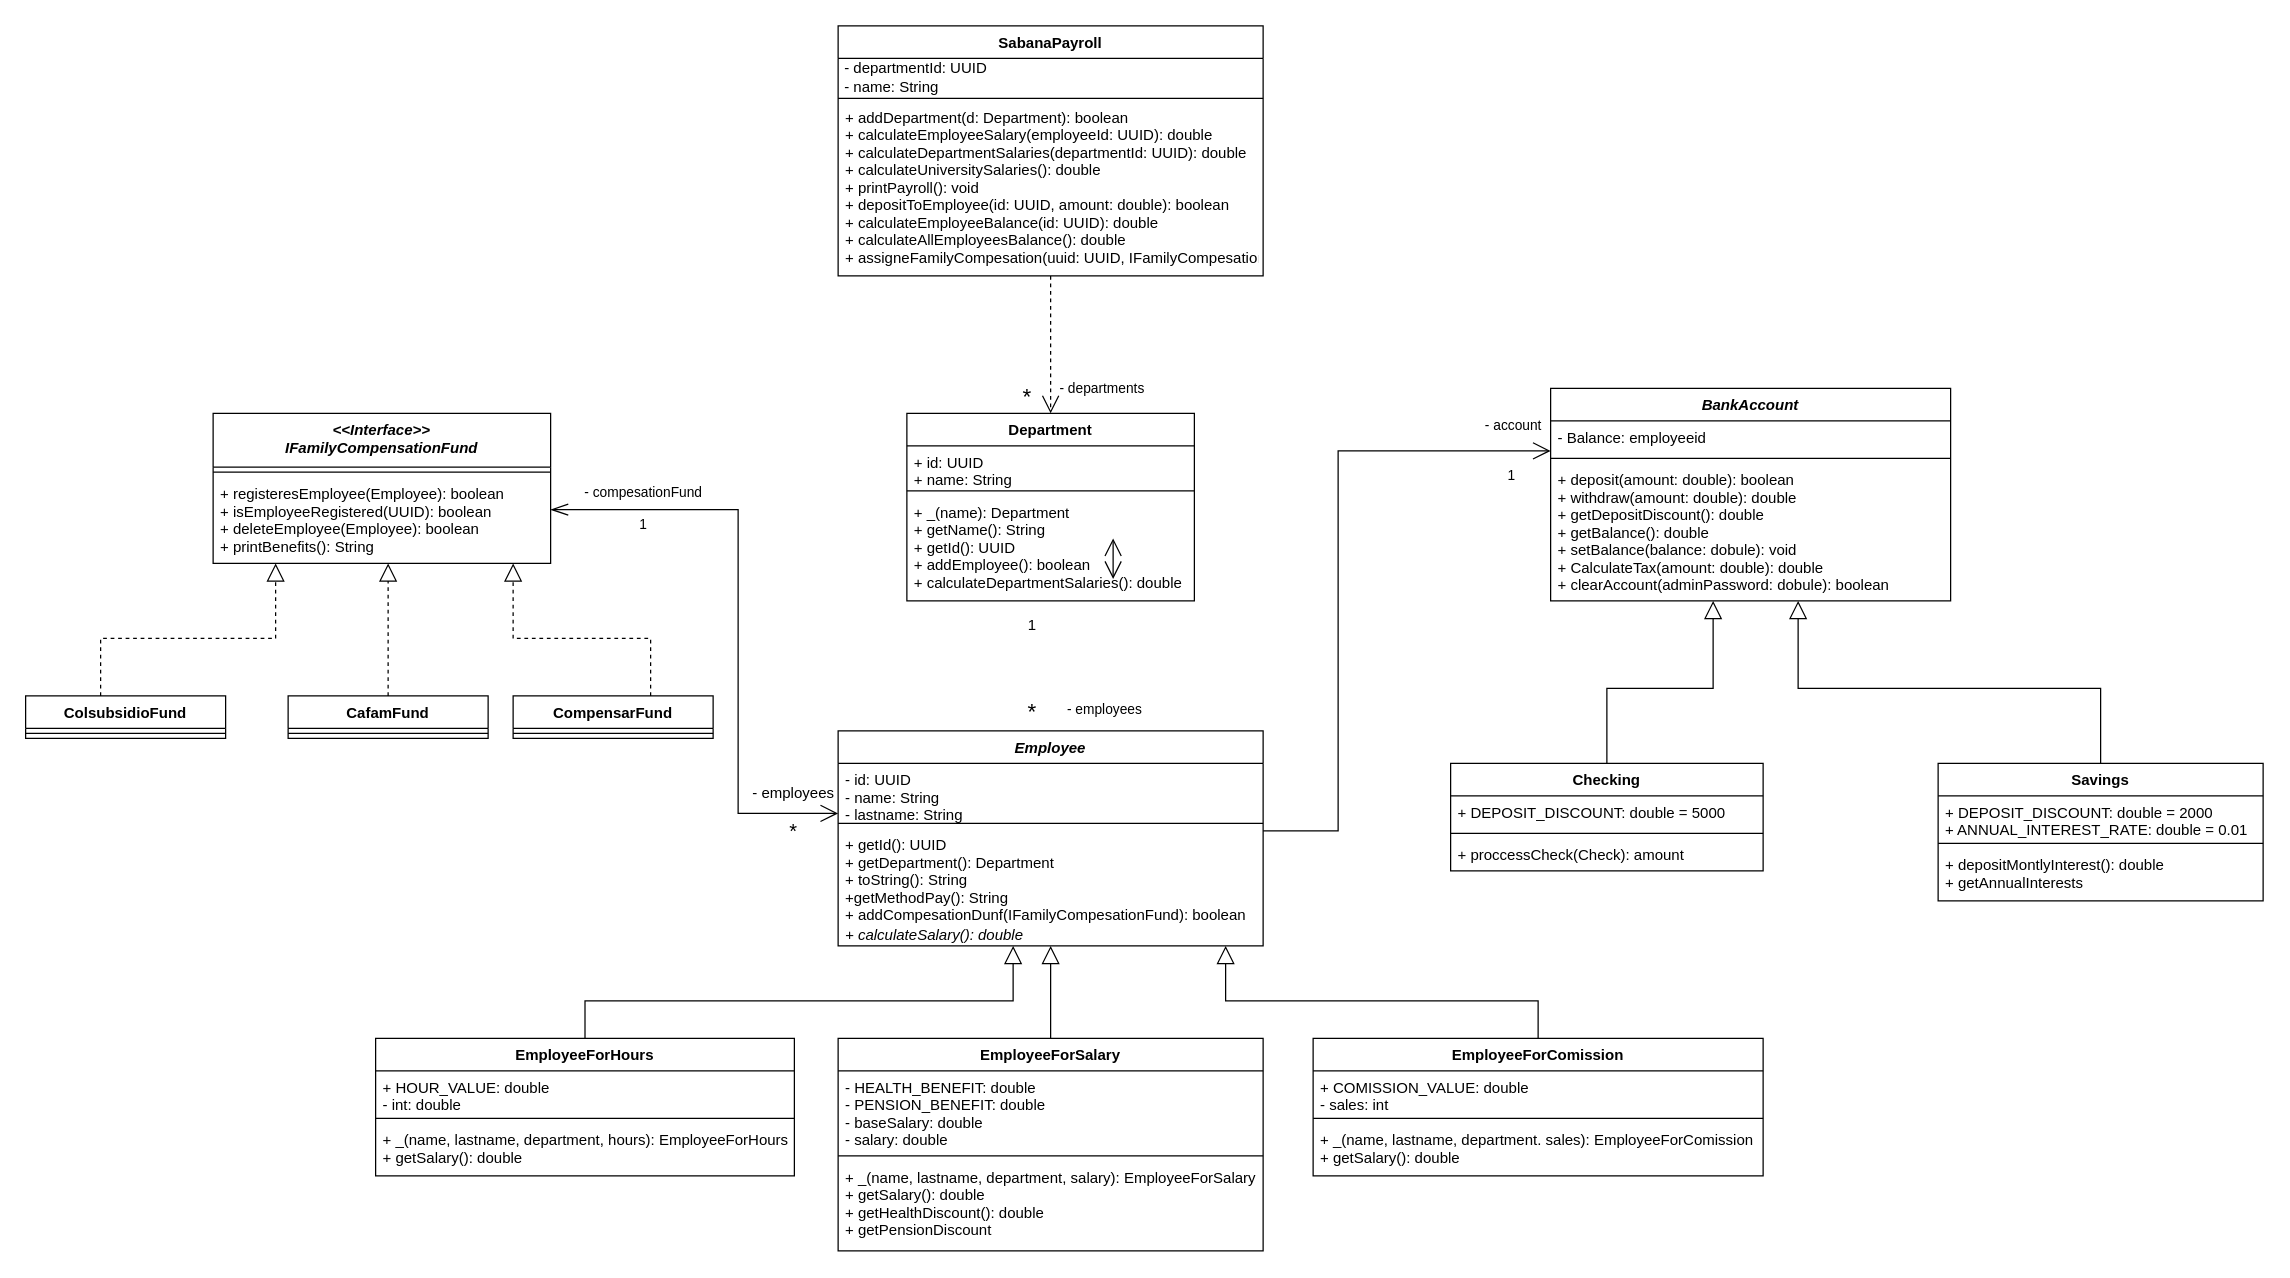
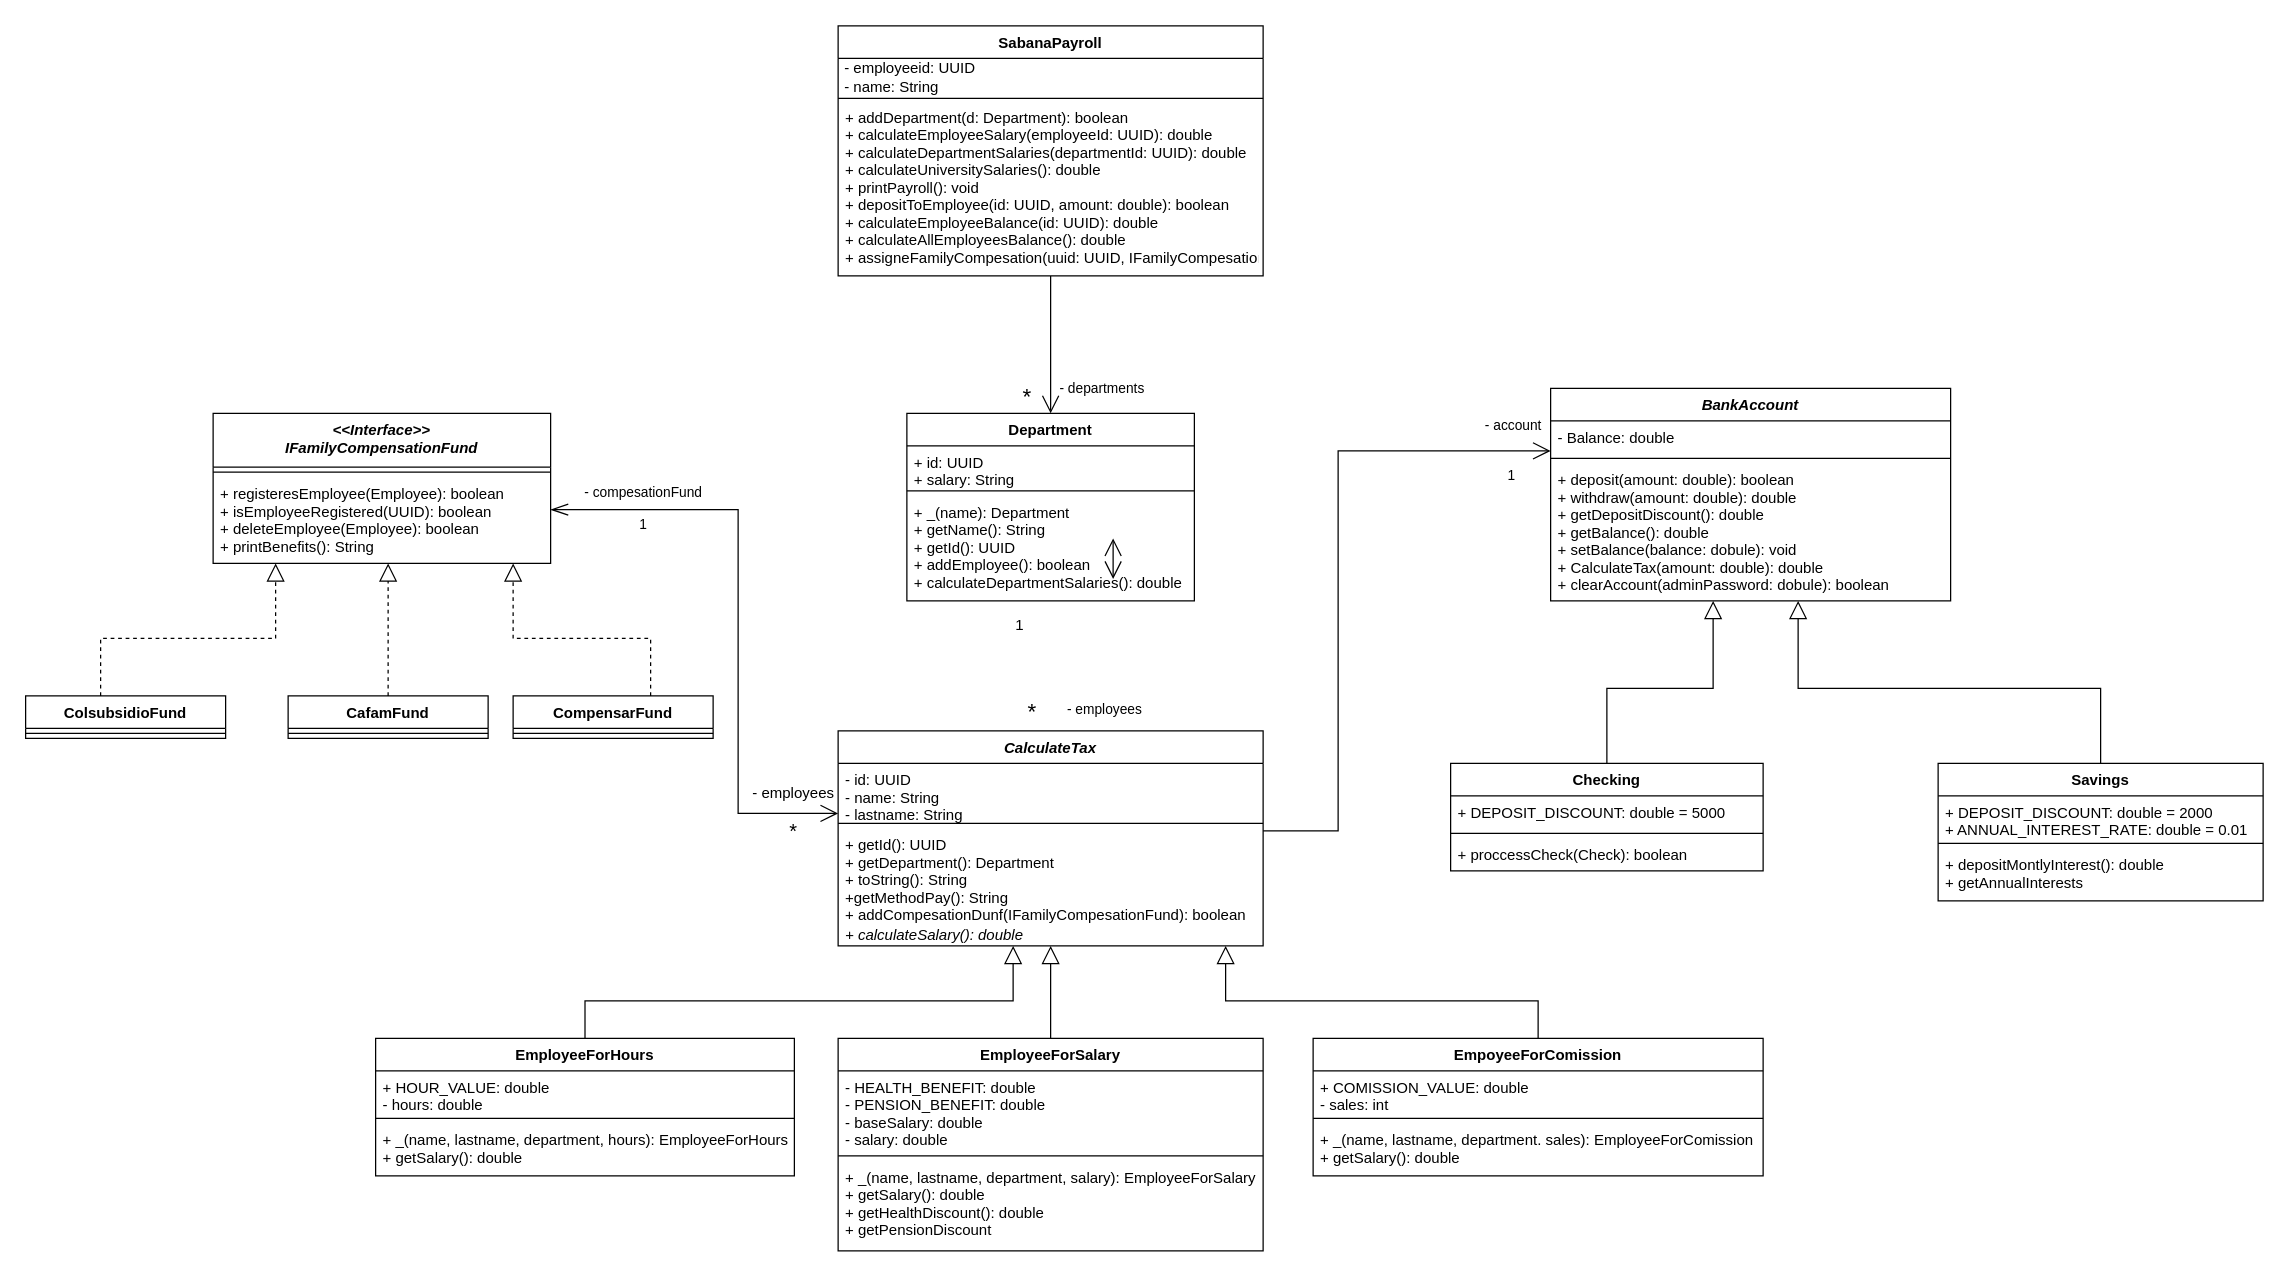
node "- departmentId: UUID - name: String": label "- departmentId: UUID - name: String" -> "- employeeid: UUID - name: String"
edge "SabanaPayroll" -> "Department": style dashed -> solid
node "- Balance: employeeid": label "- Balance: employeeid" -> "- Balance: double"
node "+ id: UUID + name: String": label "+ id: UUID + name: String" -> "+ id: UUID + salary: String"
node "1": moved (1038, 626) -> (1026, 626)
node "Employee": label "Employee" -> "CalculateTax"
node "+ proccessCheck(Check): amount": label "+ proccessCheck(Check): amount" -> "+ proccessCheck(Check): boolean"
node "EmployeeForComission": label "EmployeeForComission" -> "EmpoyeeForComission"
node "+ HOUR_VALUE: double - int: double": label "+ HOUR_VALUE: double - int: double" -> "+ HOUR_VALUE: double - hours: double"
